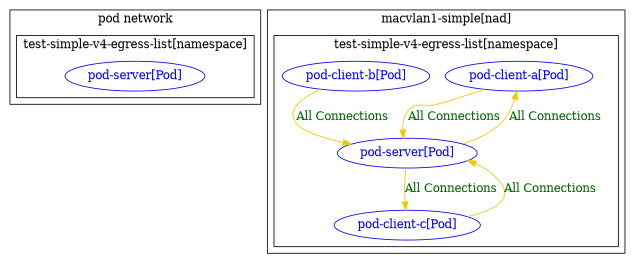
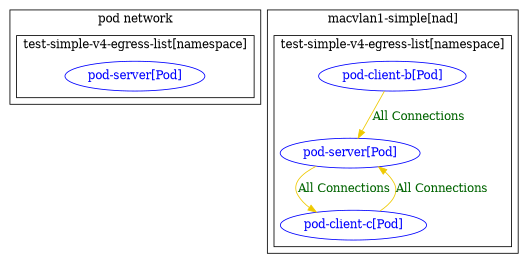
node "pod-client-a[Pod]": removed
